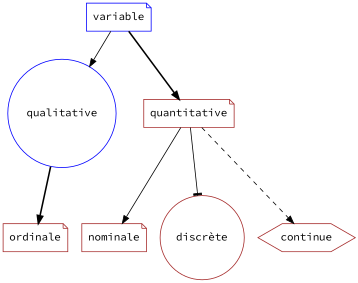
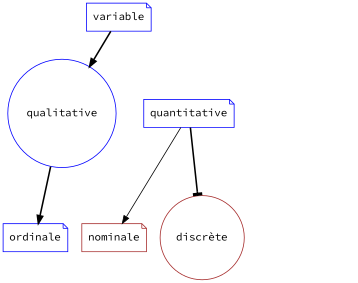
edge "variable" -> "qualitative": style solid -> bold
edge "variable" -> "quantitative": removed
node "quantitative": color brown -> blue
edge "quantitative" -> "discrète": style solid -> bold
node "ordinale": color brown -> blue
node "continue": removed
